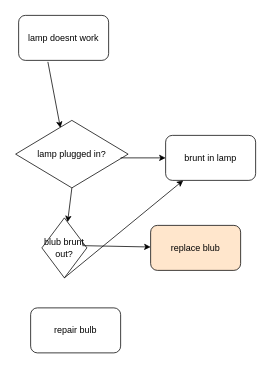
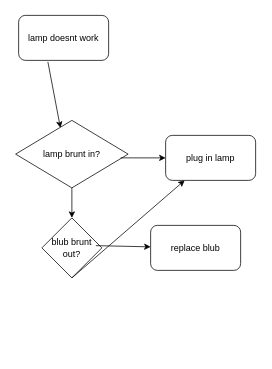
node "lamp plugged in?": label "lamp plugged in?" -> "lamp brunt in?"
node "brunt in lamp": label "brunt in lamp" -> "plug in lamp"
node "blub brunt out?": size 45x60 -> 60x60
node "replace blub": fillcolor #ffe6cc -> #ffffff
node "repair bulb": removed
